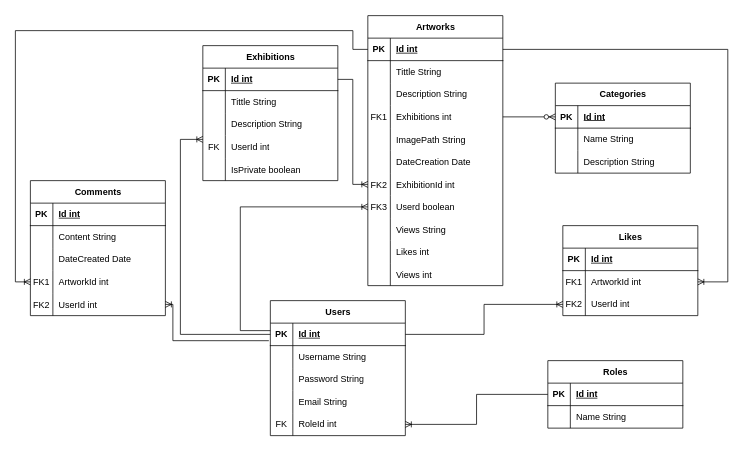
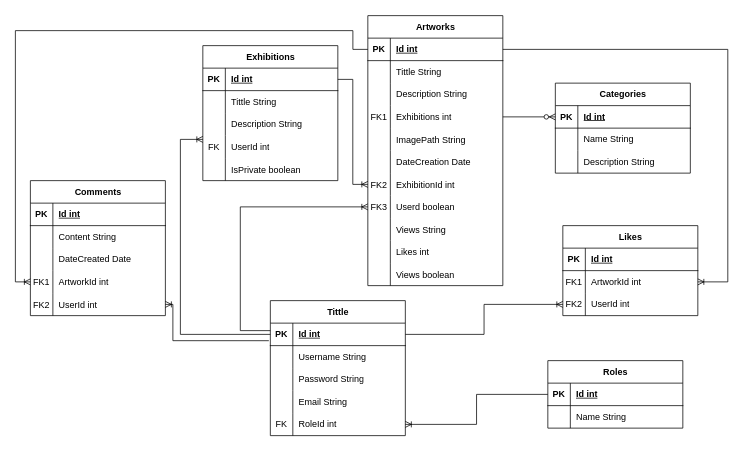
node "Views int": label "Views int" -> "Views boolean"
node "Users": label "Users" -> "Tittle"
